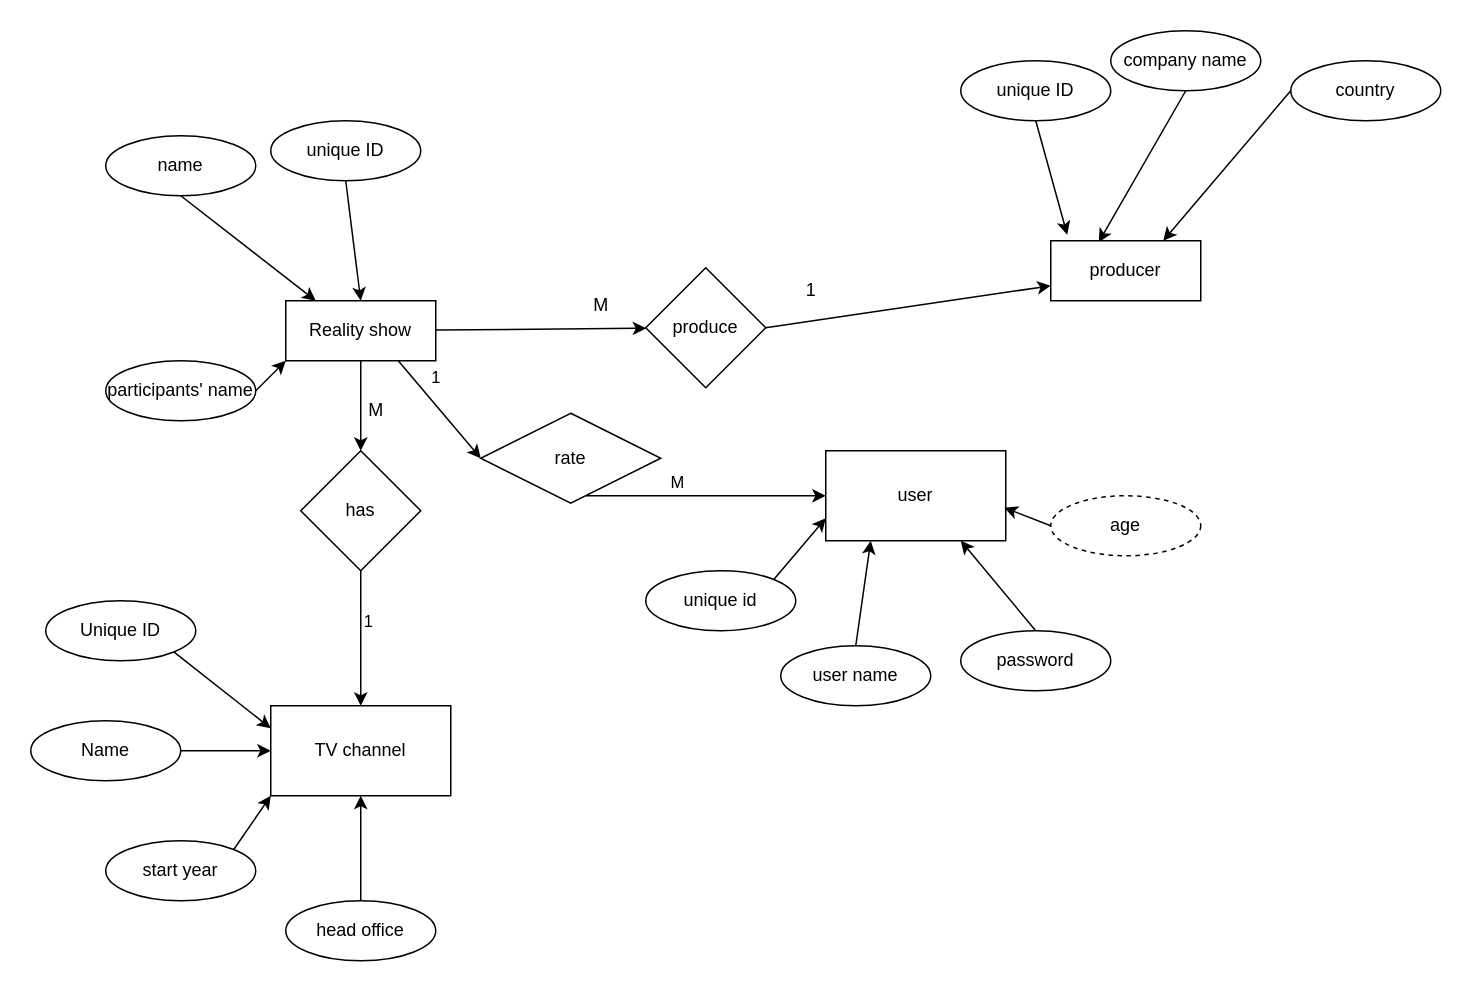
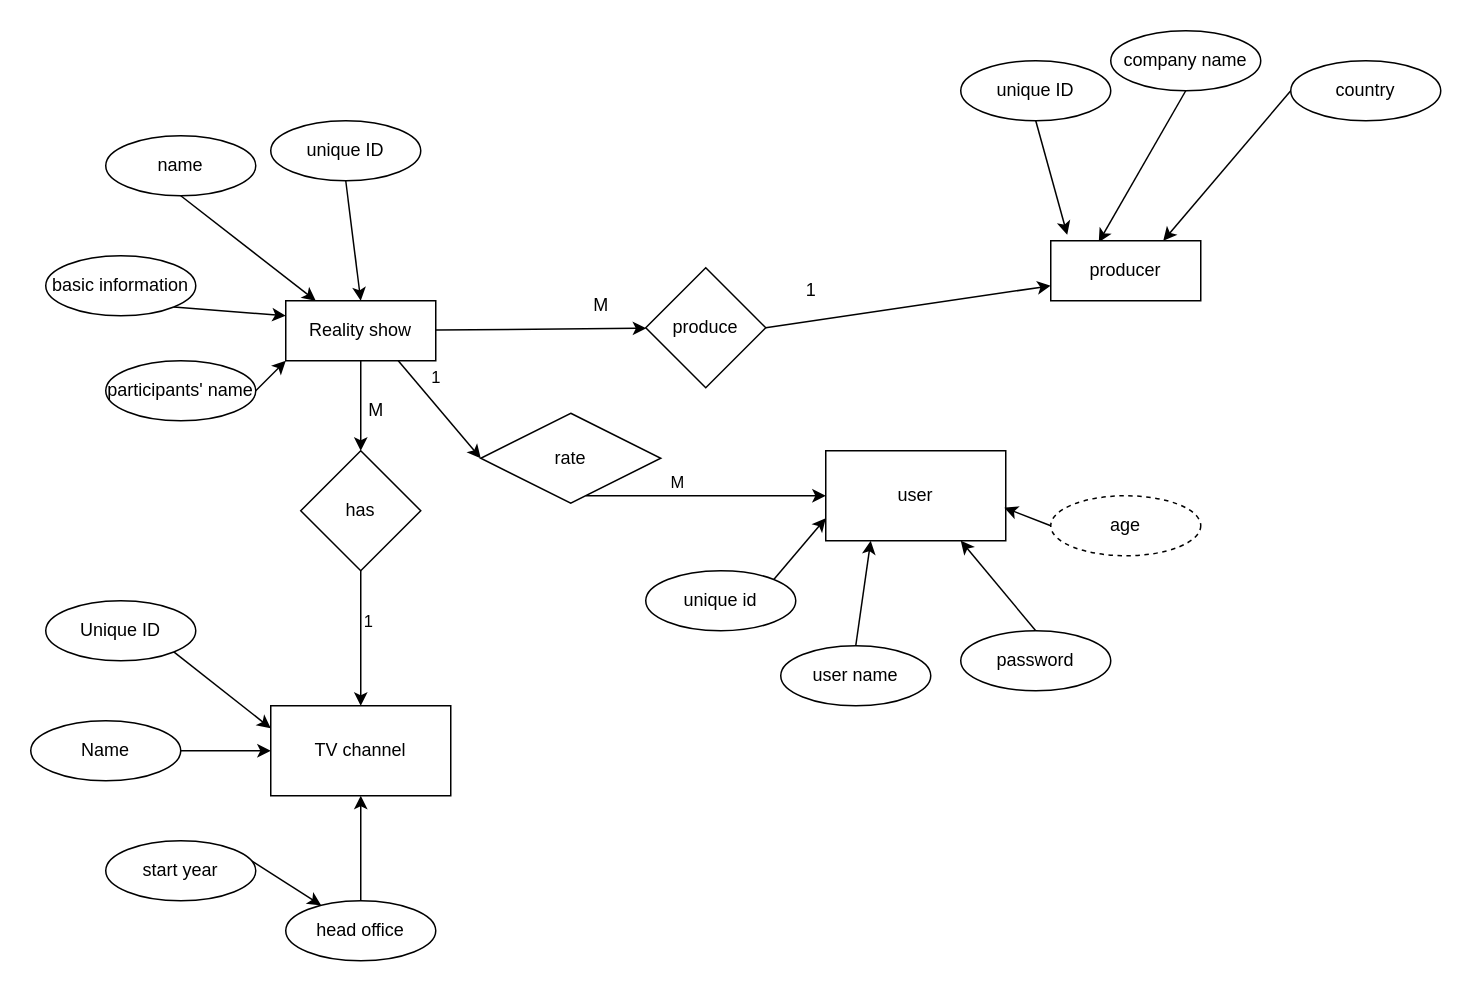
node "basic information": added
edge "basic information" -> "Reality show": added
edge "start year" -> "TV channel": now "start year" -> "head office"
